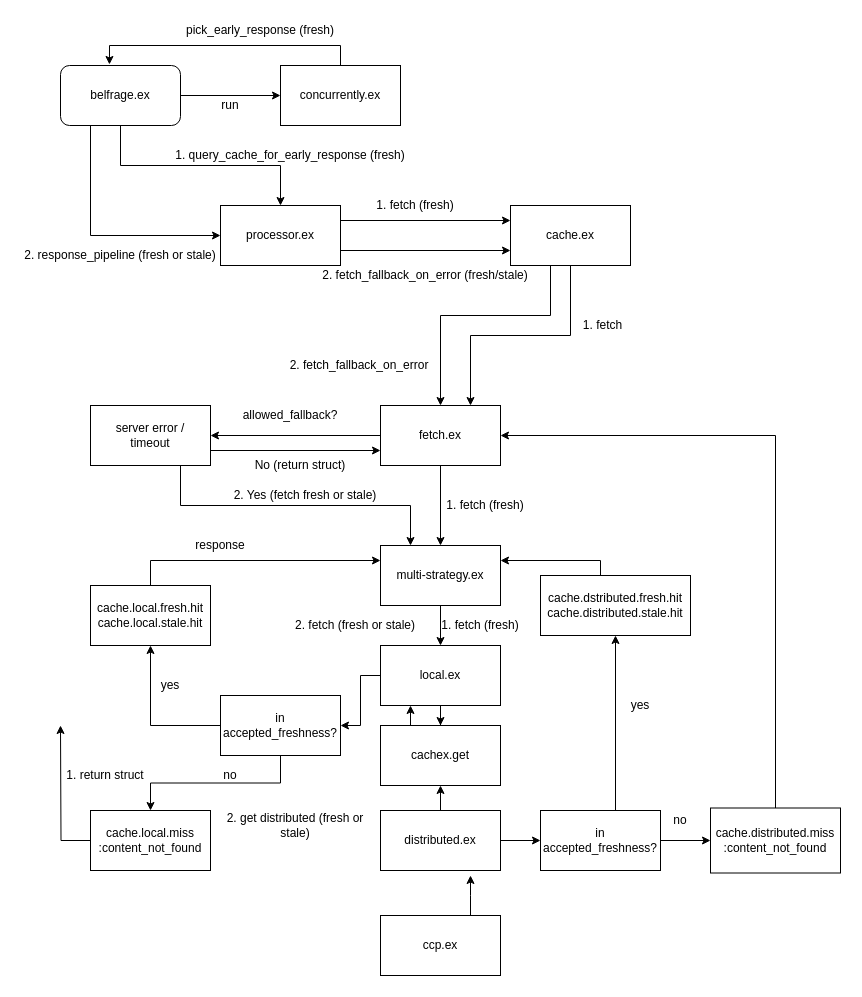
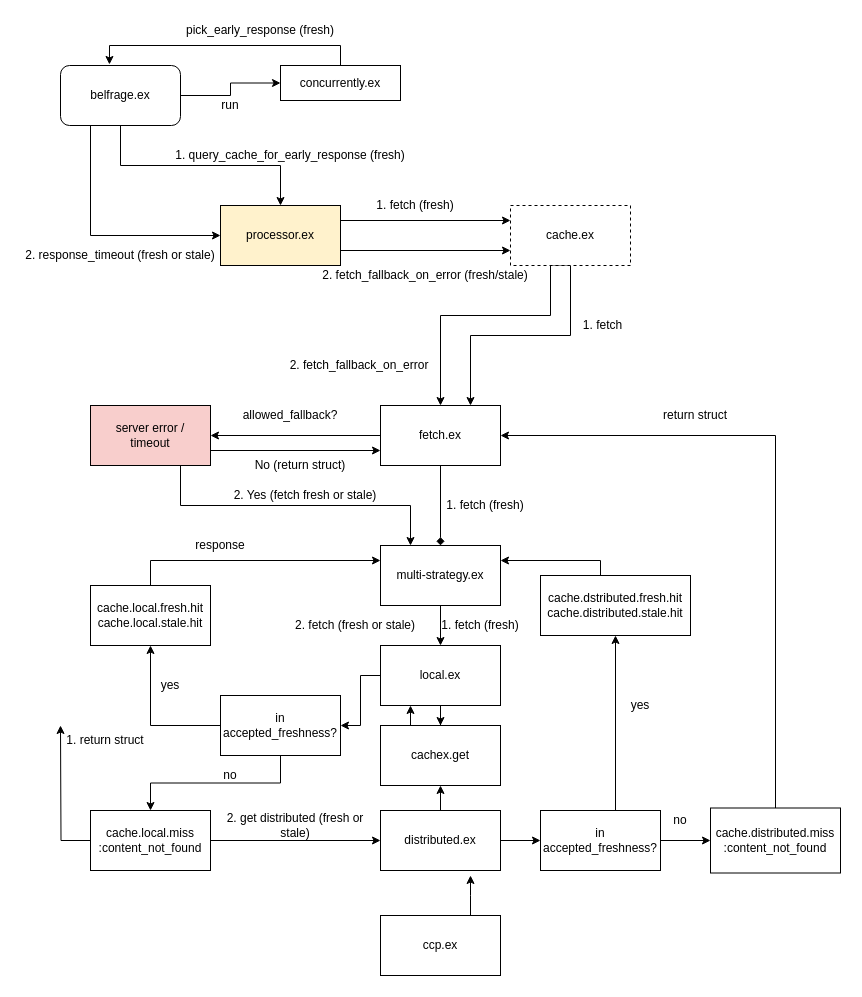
node "concurrently.ex": size 120x60 -> 120x35
node "processor.ex": fillcolor #ffffff -> #fff2cc
node "cache.ex": style solid -> dashed
node "2. response_pipeline (fresh or stale)": label "2. response_pipeline (fresh or stale)" -> "2. response_timeout (fresh or stale)"
node "return struct": added
node "server error / timeout": fillcolor #ffffff -> #f8cecc
edge "fetch.ex" -> "multi-strategy.ex": arrowhead classic -> diamond
node "1. return struct": moved (106, 776) -> (106, 741)
edge "cache.local.miss :content_not_found" -> "distributed.ex": added
